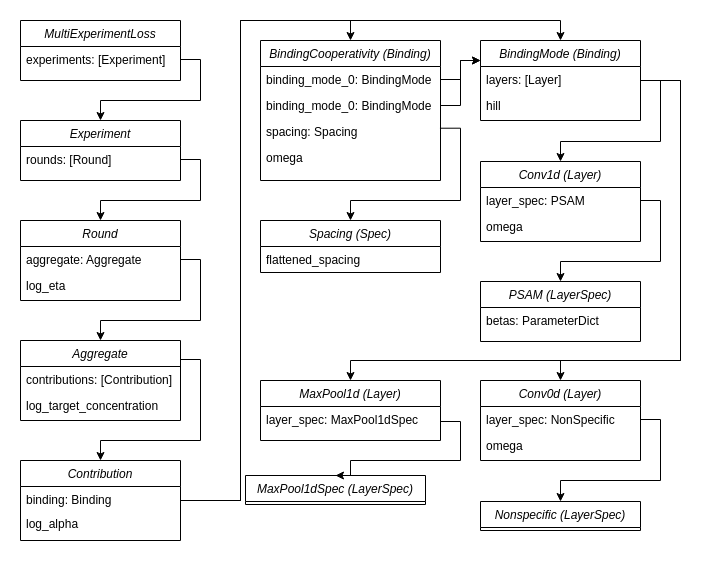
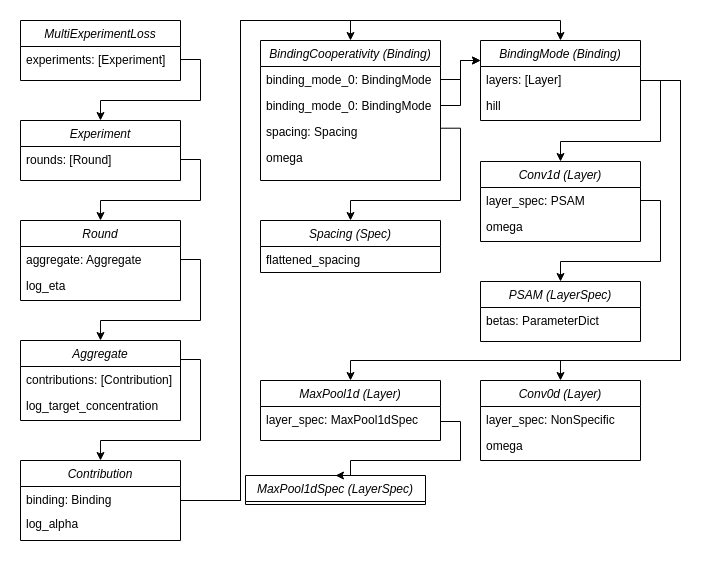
edge "layer_spec: NonSpecific" -> "Nonspecific (LayerSpec)": removed
node "Nonspecific (LayerSpec)": removed
